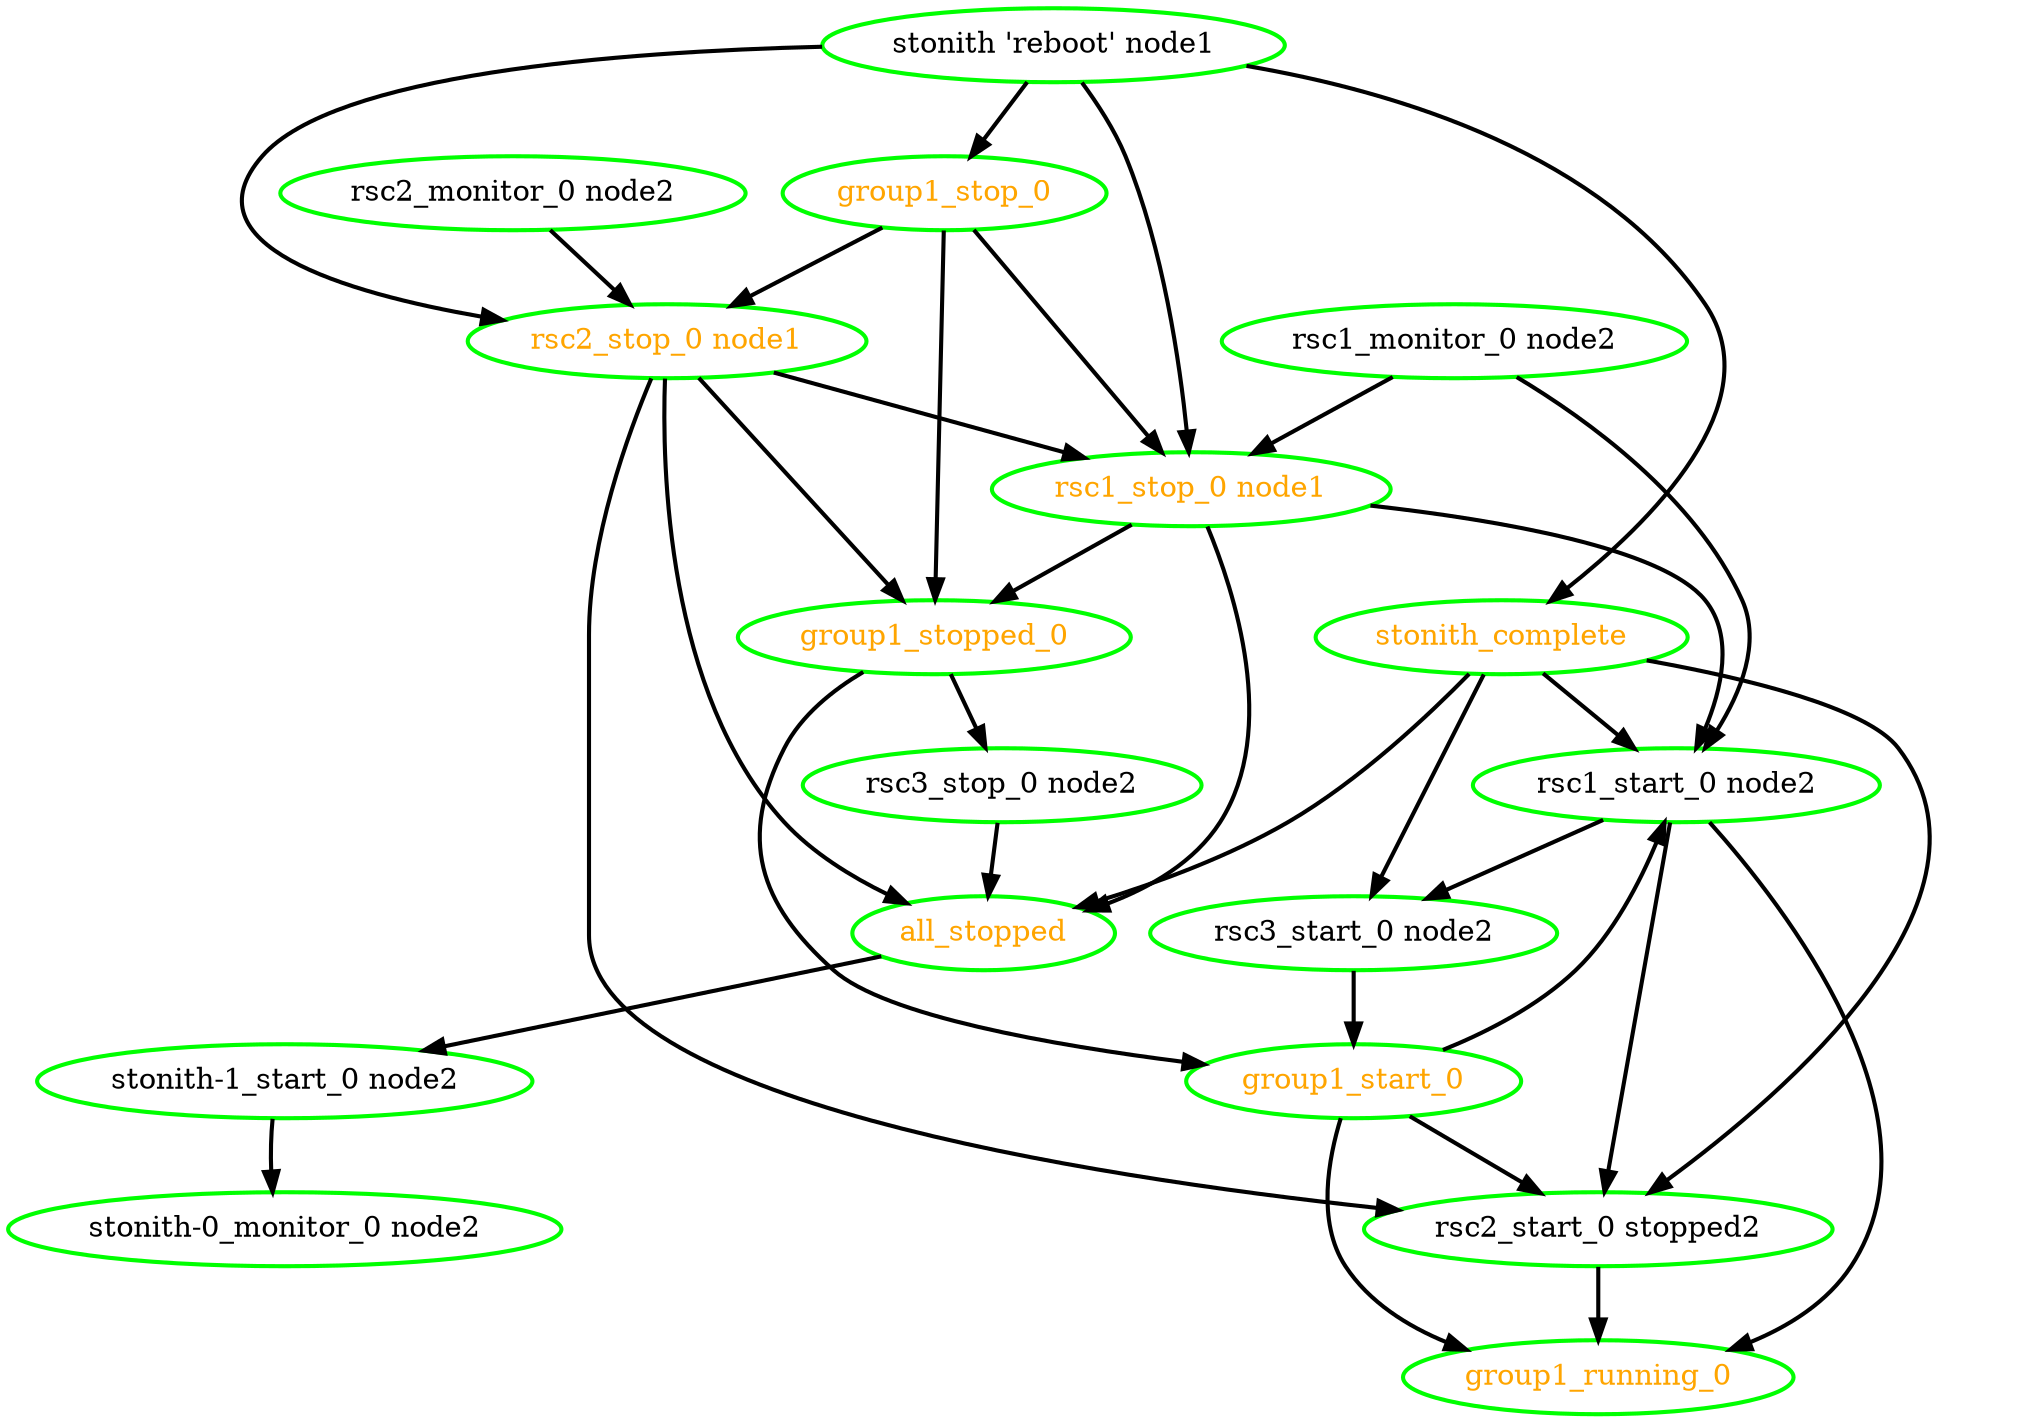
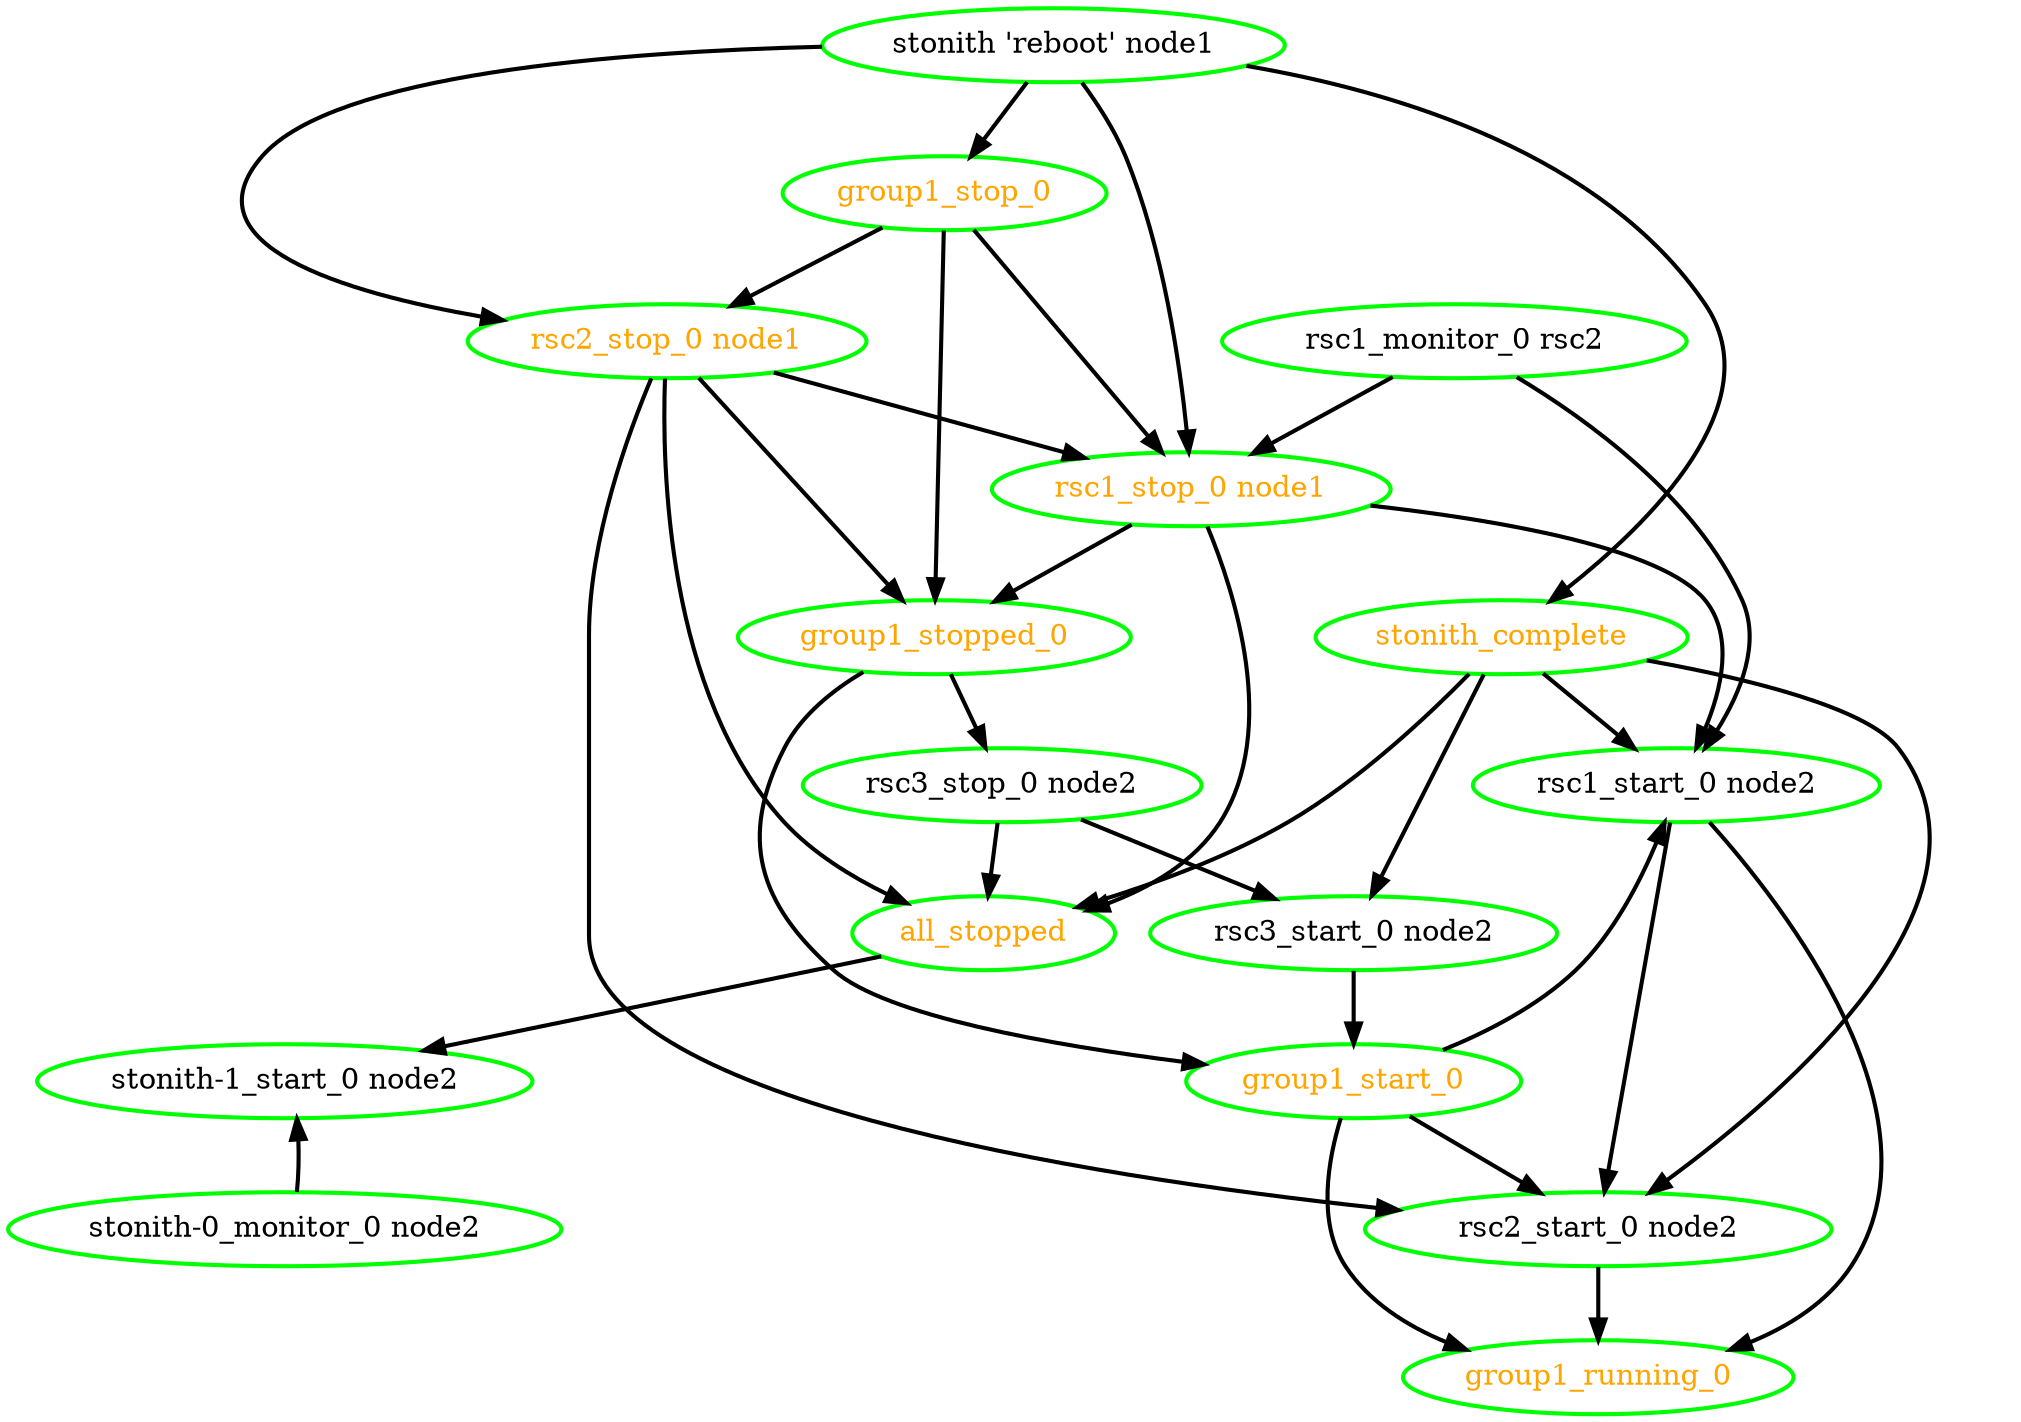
node "rsc2_monitor_0 node2": removed
node "rsc1_monitor_0 node2": label "rsc1_monitor_0 node2" -> "rsc1_monitor_0 rsc2"
edge "rsc1_start_0 node2" -> "rsc3_start_0 node2": now "rsc3_stop_0 node2" -> "rsc3_start_0 node2"
edge "stonith-1_start_0 node2" -> "stonith-0_monitor_0 node2": reversed
node "rsc2_start_0 stopped2": label "rsc2_start_0 stopped2" -> "rsc2_start_0 node2"
